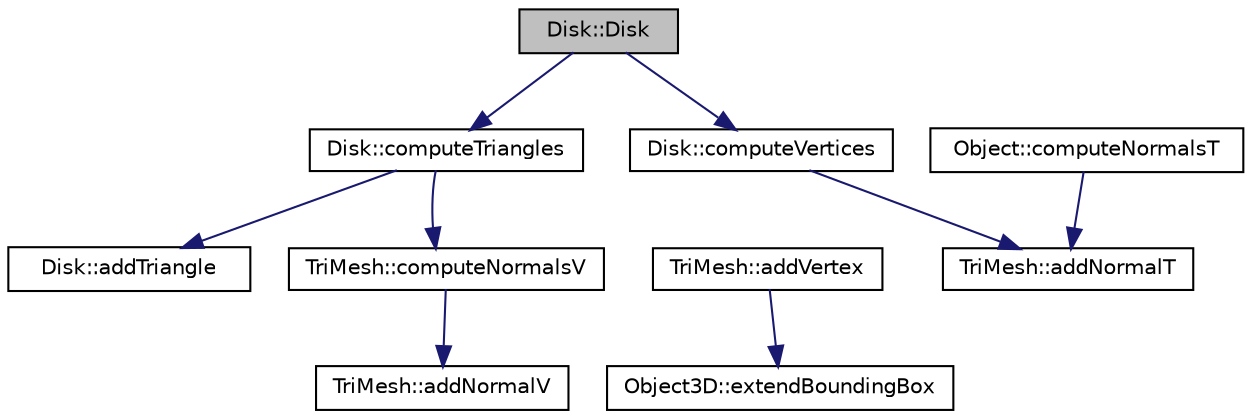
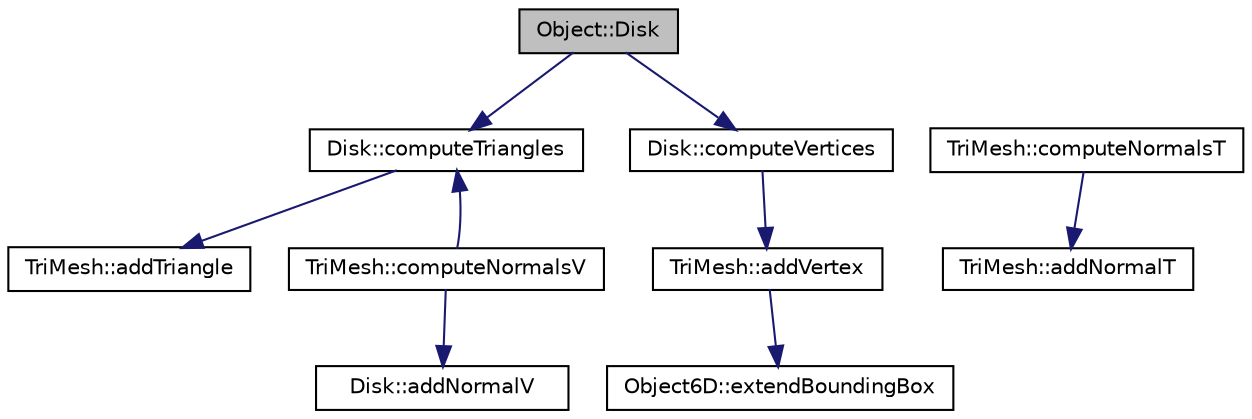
node "Disk::Disk": label "Disk::Disk" -> "Object::Disk"
node "Object::computeNormalsT": label "Object::computeNormalsT" -> "TriMesh::computeNormalsT"
edge "Disk::computeTriangles" -> "TriMesh::computeNormalsV": reversed
edge "Disk::computeVertices" -> "TriMesh::addNormalT": now "Disk::computeVertices" -> "TriMesh::addVertex"
node "Disk::addTriangle": label "Disk::addTriangle" -> "TriMesh::addTriangle"
node "TriMesh::addNormalV": label "TriMesh::addNormalV" -> "Disk::addNormalV"
node "Object3D::extendBoundingBox": label "Object3D::extendBoundingBox" -> "Object6D::extendBoundingBox"
